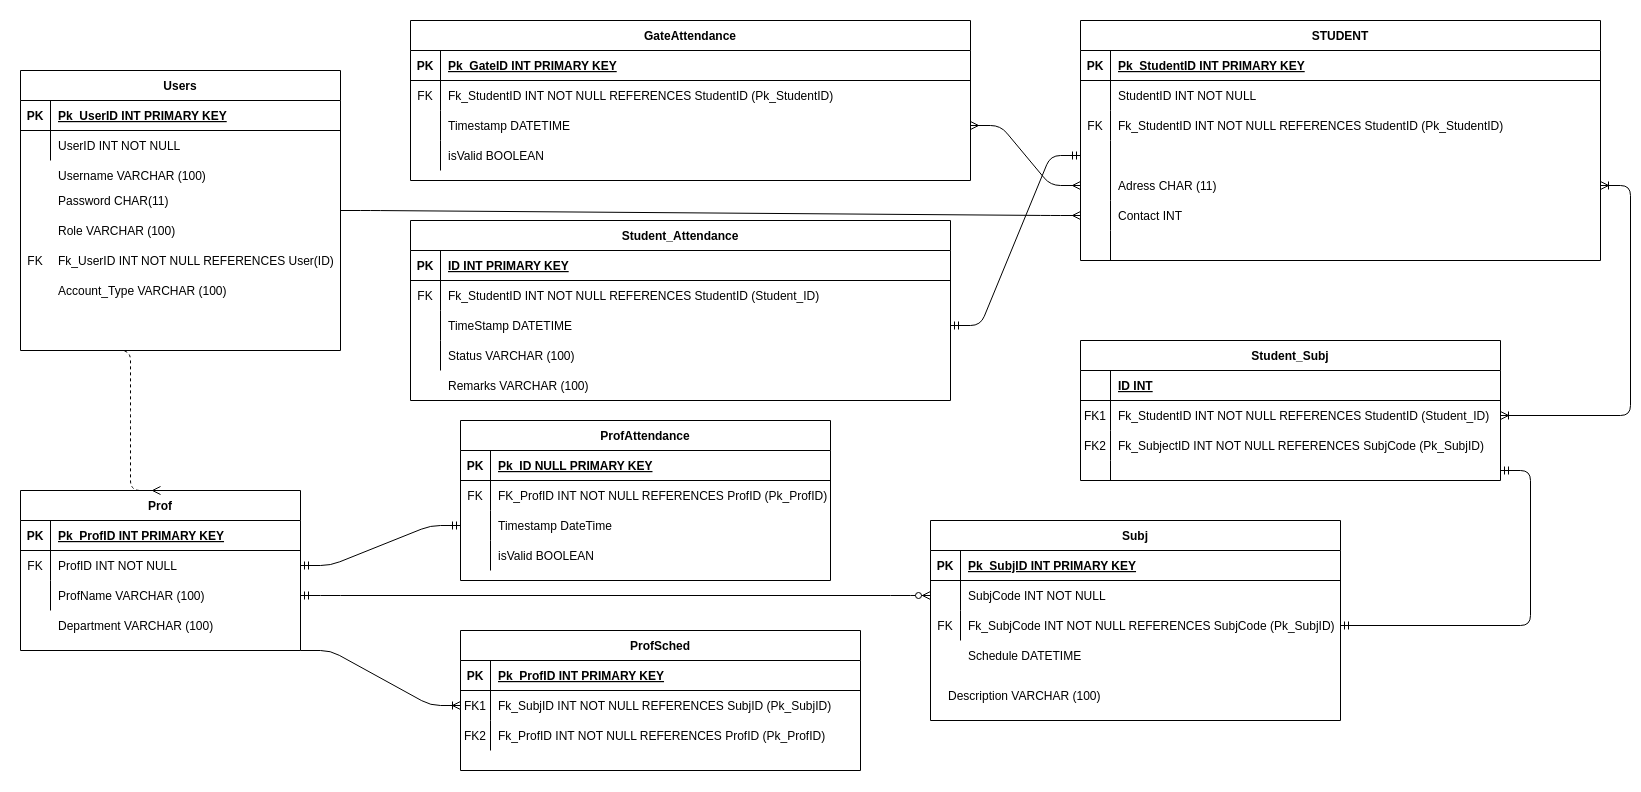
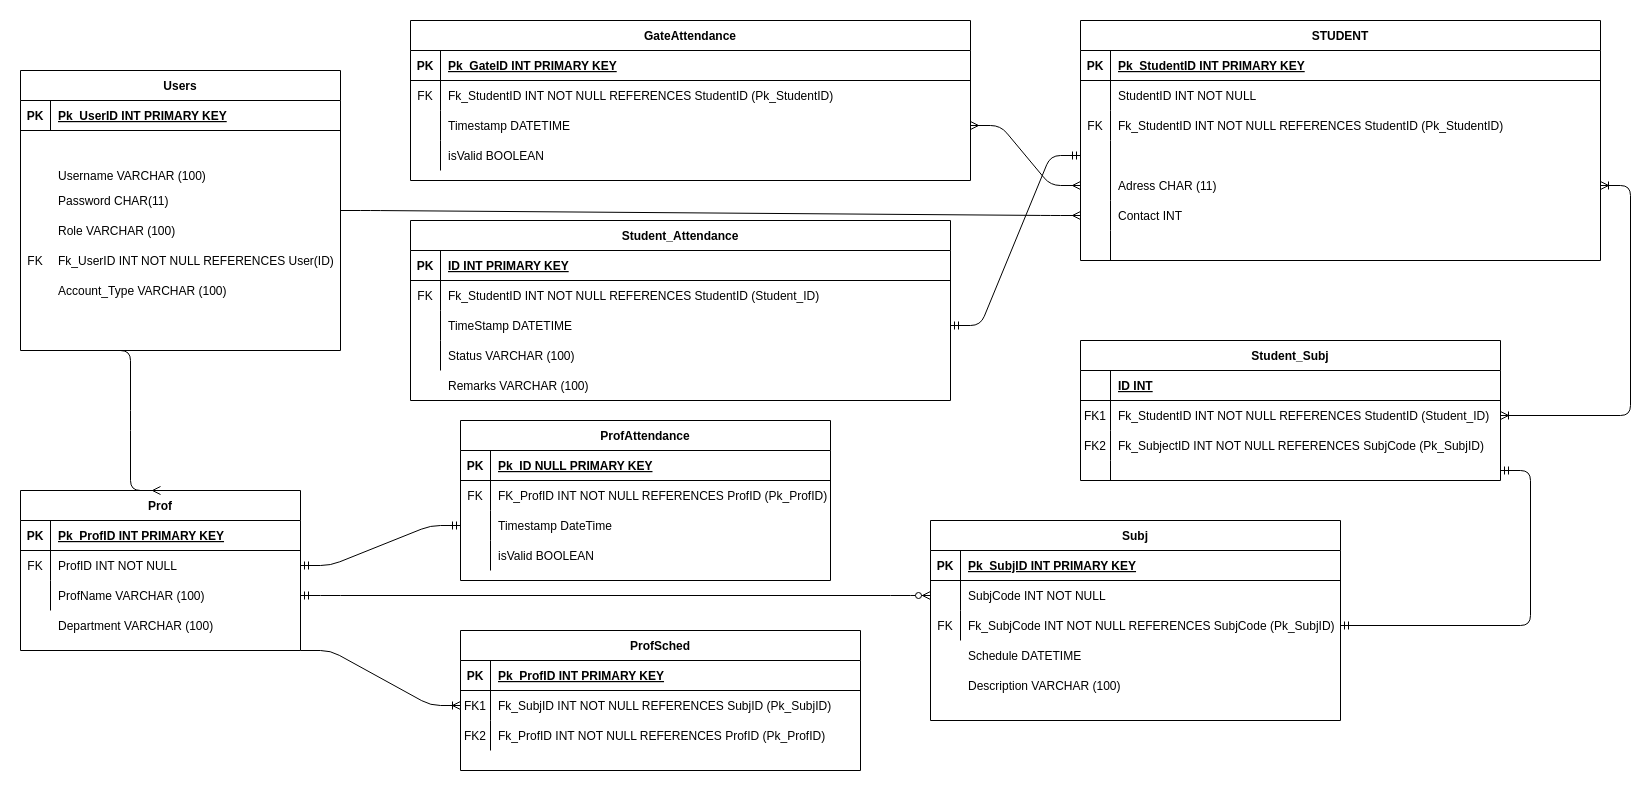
node "UserID INT NOT NULL": removed
edge "Users" -> "Prof": style dashed -> solid
node "Description VARCHAR (100)": moved (1131, 696) -> (1151, 686)
